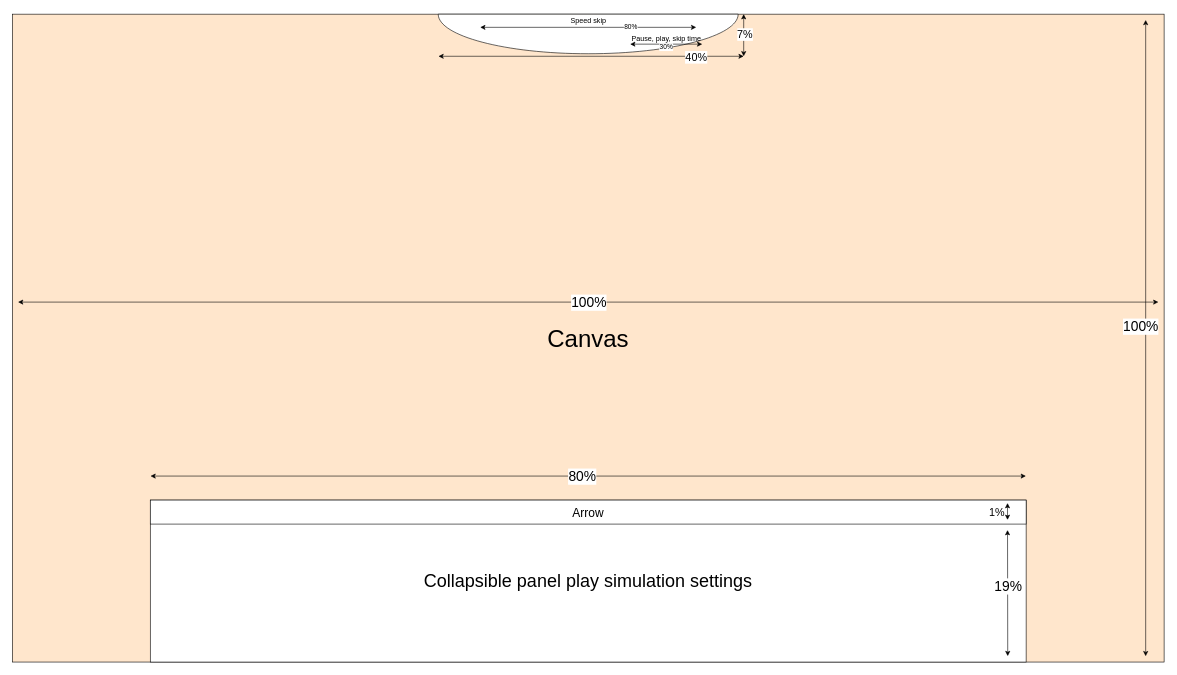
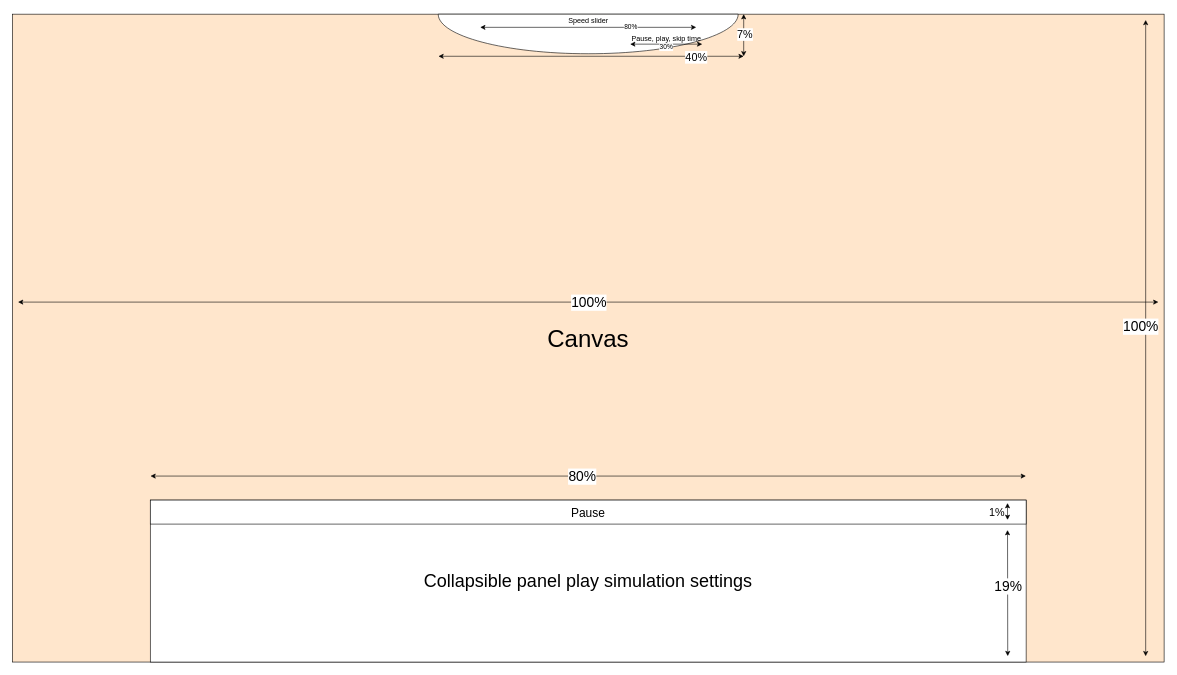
node "Speed skip": label "Speed skip" -> "Speed slider"
node "Arrow": label "Arrow" -> "Pause"
